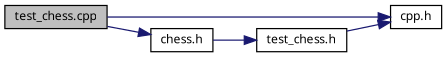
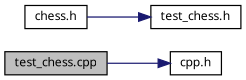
edge "test_chess.h" -> "cpp.h": removed
edge "test_chess.cpp" -> "chess.h": removed
